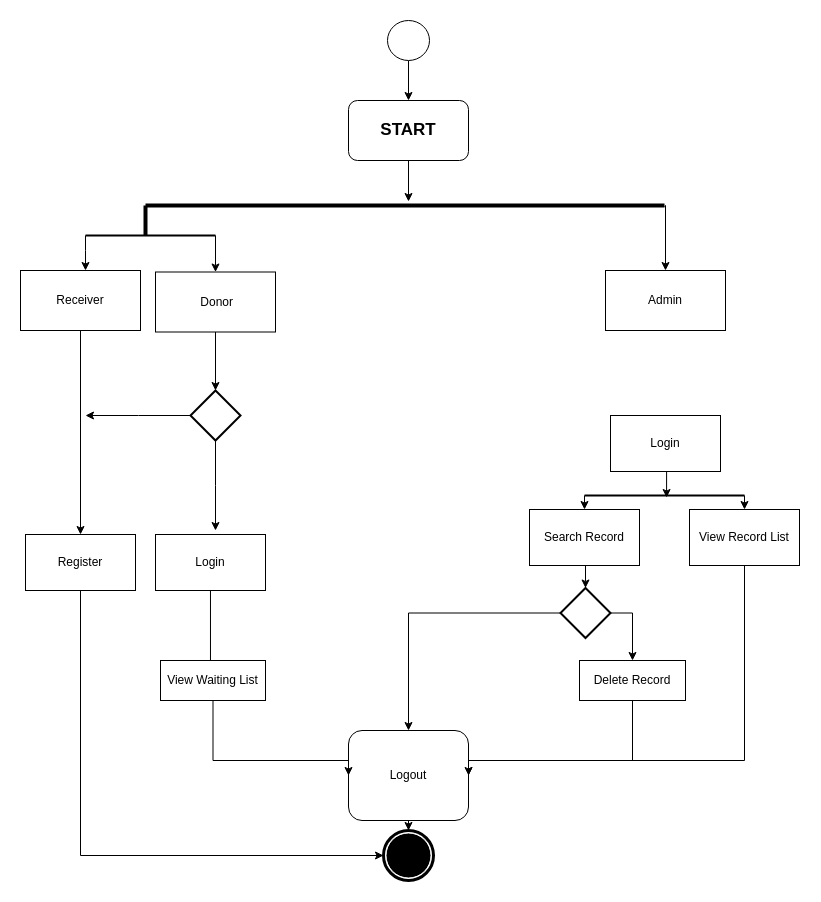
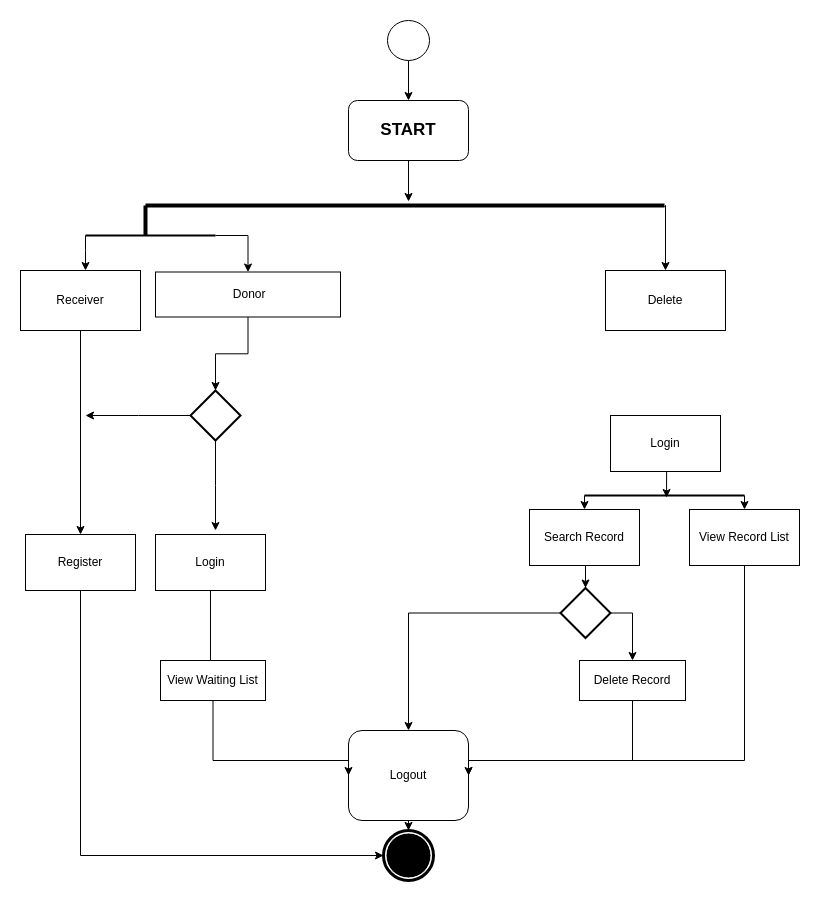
node "Admin": label "Admin" -> "Delete"
node "Donor": size 120x60 -> 185x45
